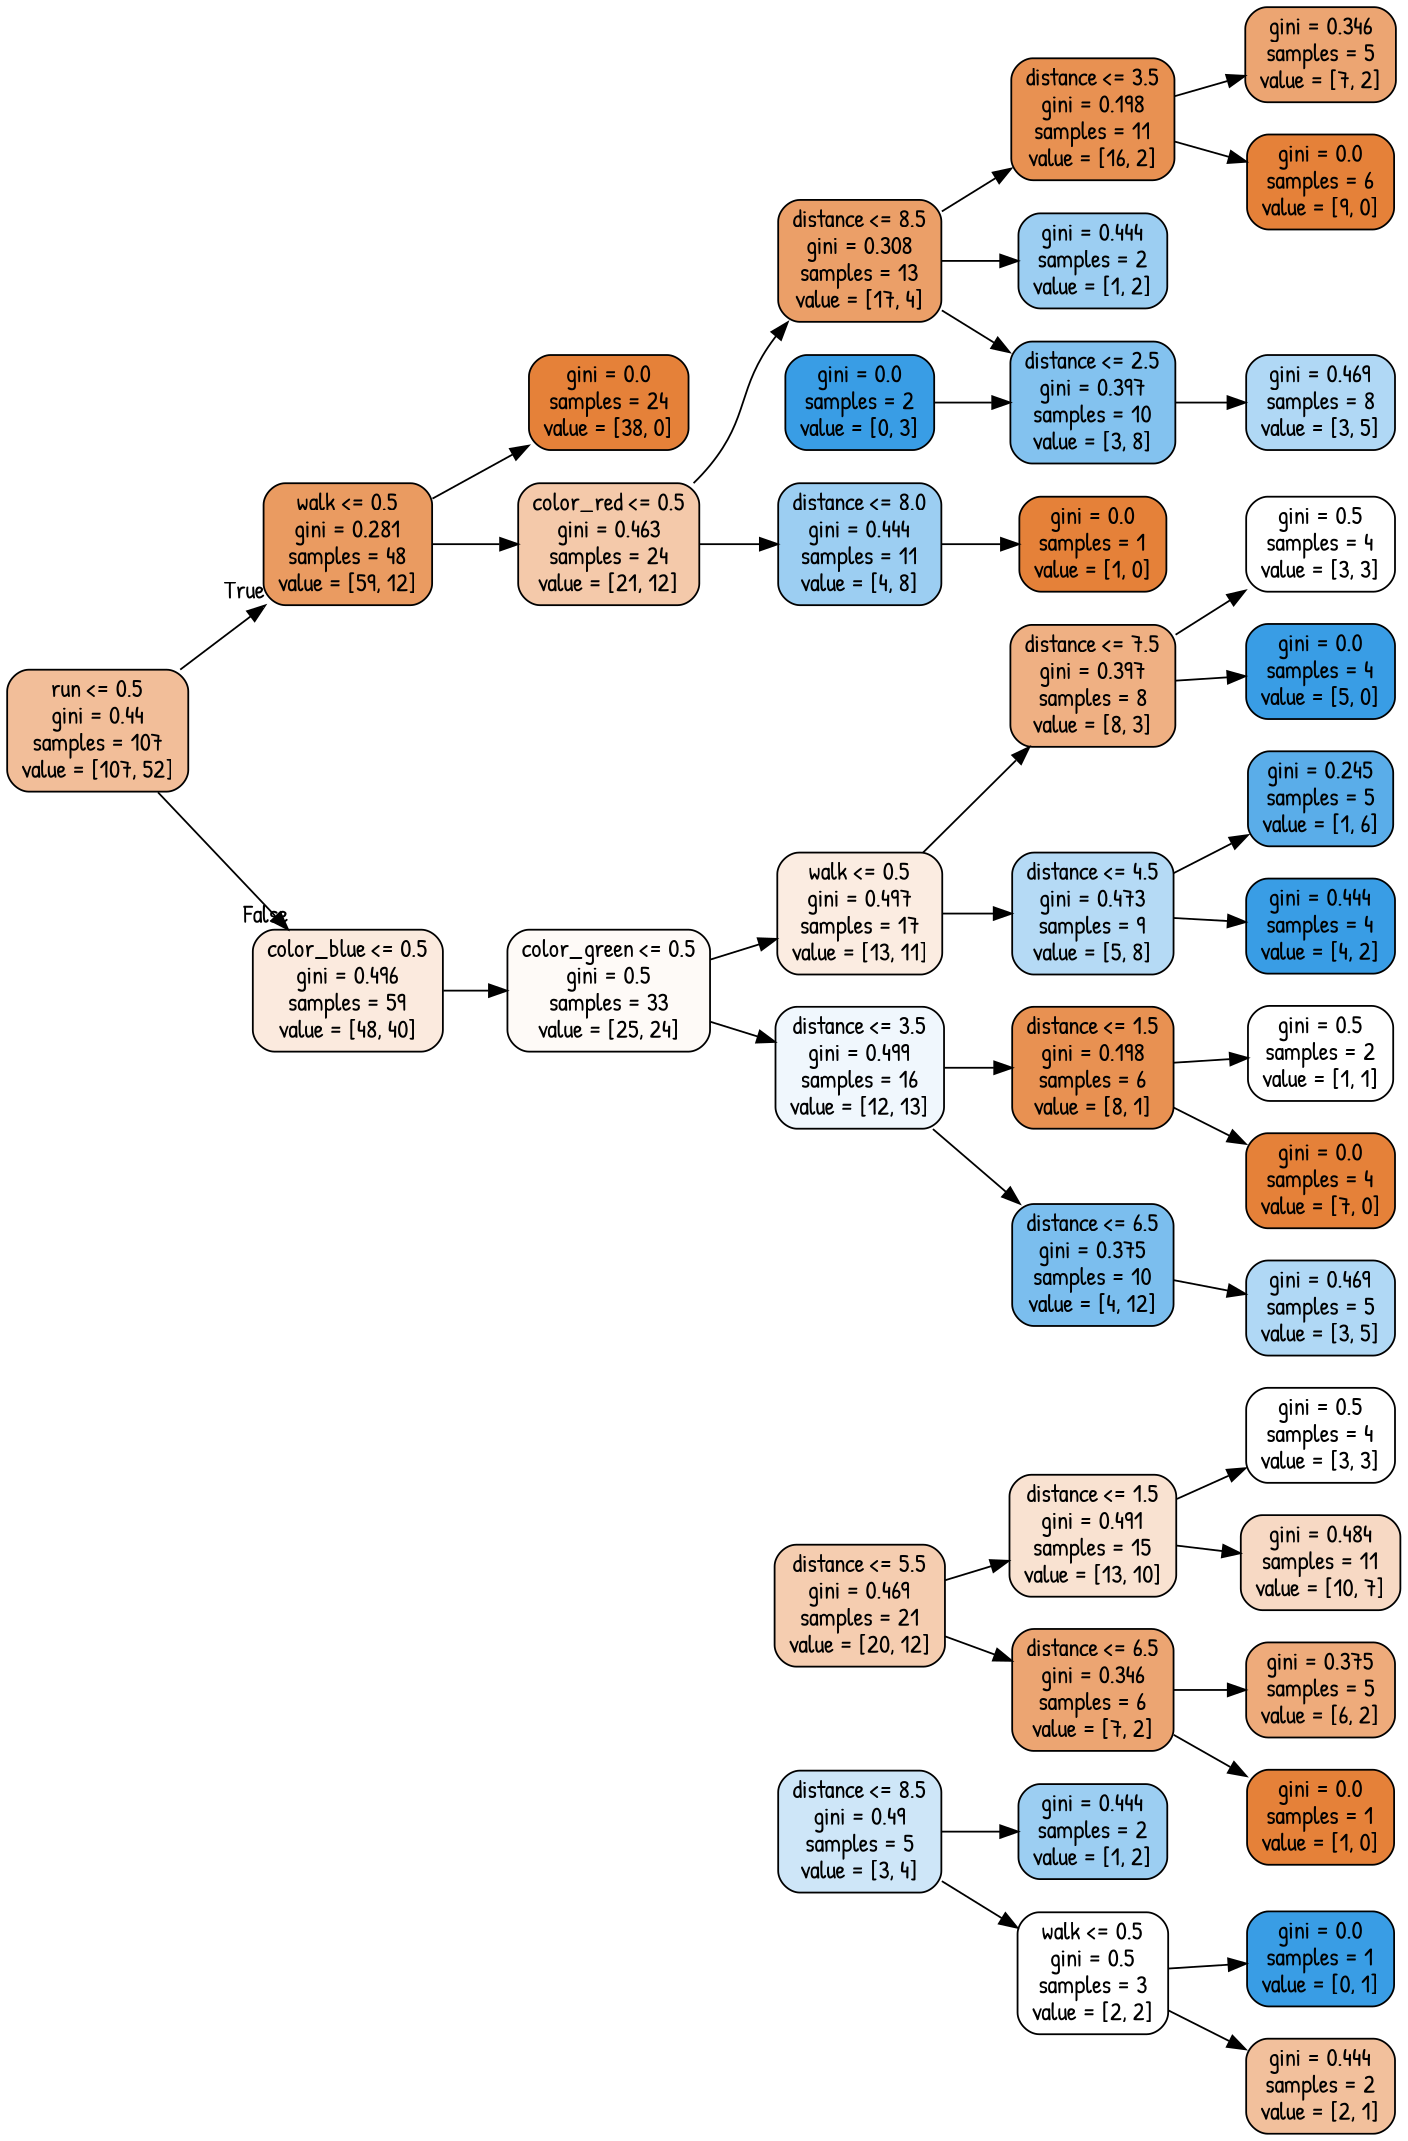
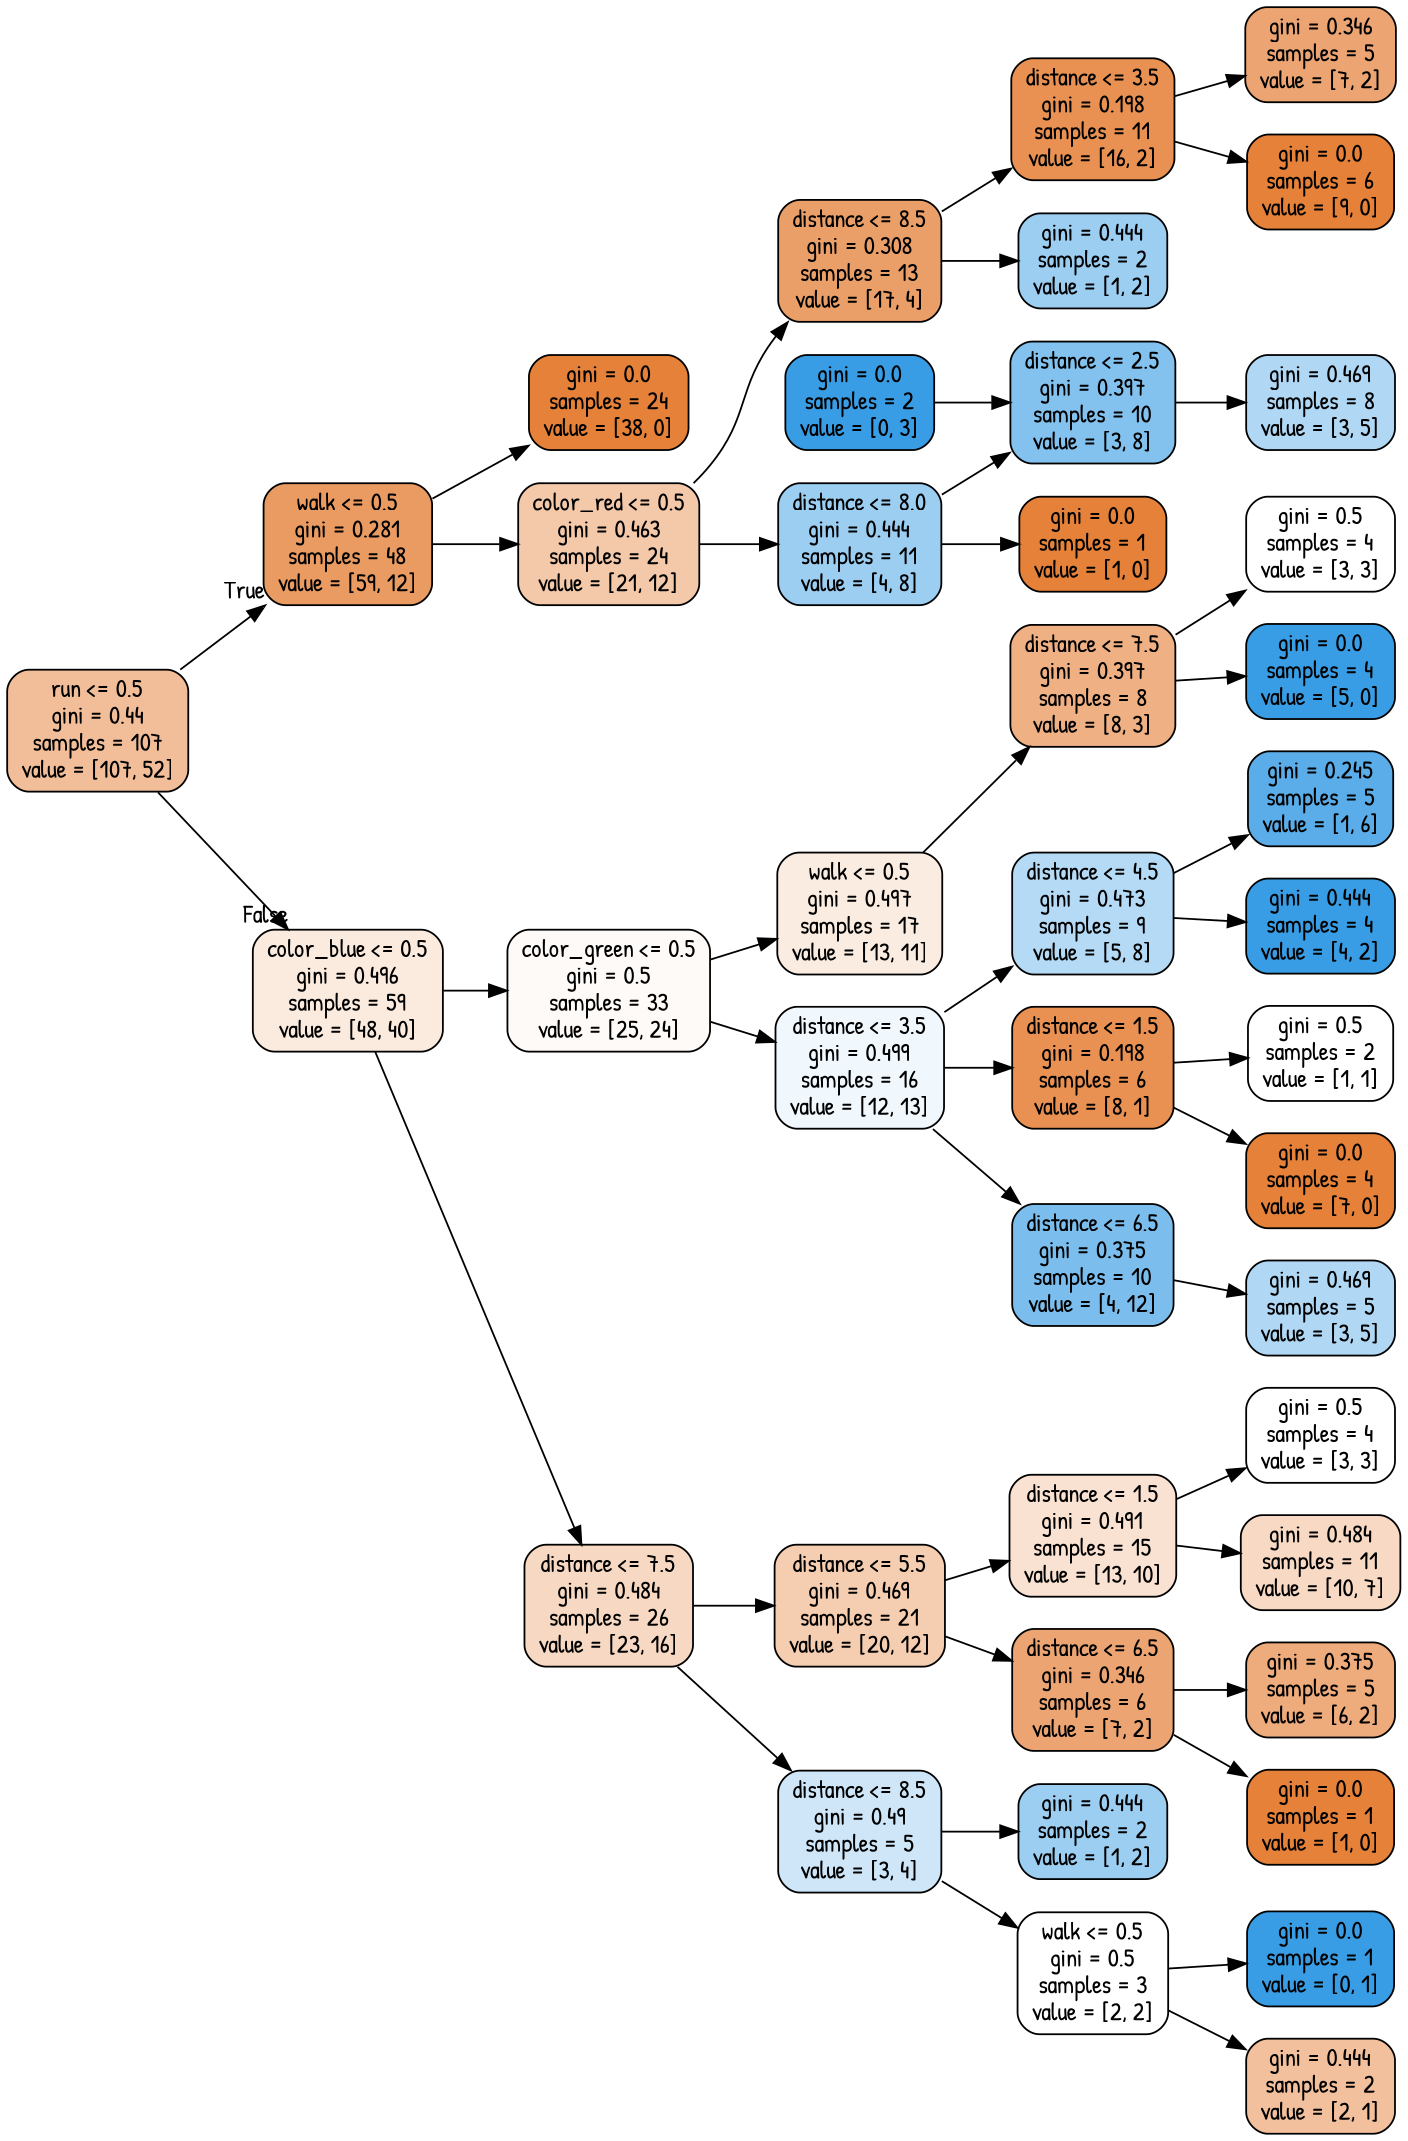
edge "distance <= 8.5 gini = 0.308 samples = 13 value = [17, 4]" -> "distance <= 2.5 gini = 0.397 samples = 10 value = [3, 8]": now "distance <= 8.0 gini = 0.444 samples = 11 value = [4, 8]" -> "distance <= 2.5 gini = 0.397 samples = 10 value = [3, 8]"
edge "walk <= 0.5 gini = 0.497 samples = 17 value = [13, 11]" -> "distance <= 4.5 gini = 0.473 samples = 9 value = [5, 8]": now "distance <= 3.5 gini = 0.499 samples = 16 value = [12, 13]" -> "distance <= 4.5 gini = 0.473 samples = 9 value = [5, 8]"
node "distance <= 7.5 gini = 0.484 samples = 26 value = [23, 16]": added
